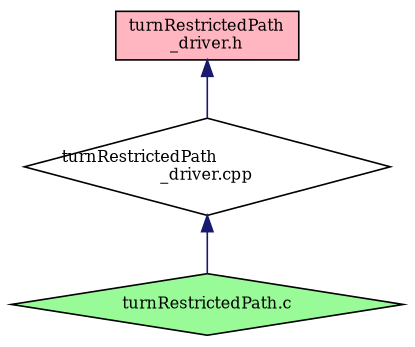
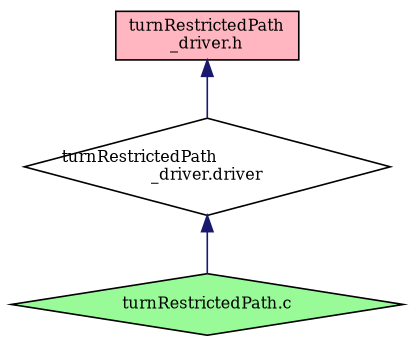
node "turnRestrictedPath _driver.cpp": label "turnRestrictedPath _driver.cpp" -> "turnRestrictedPath _driver.driver"
